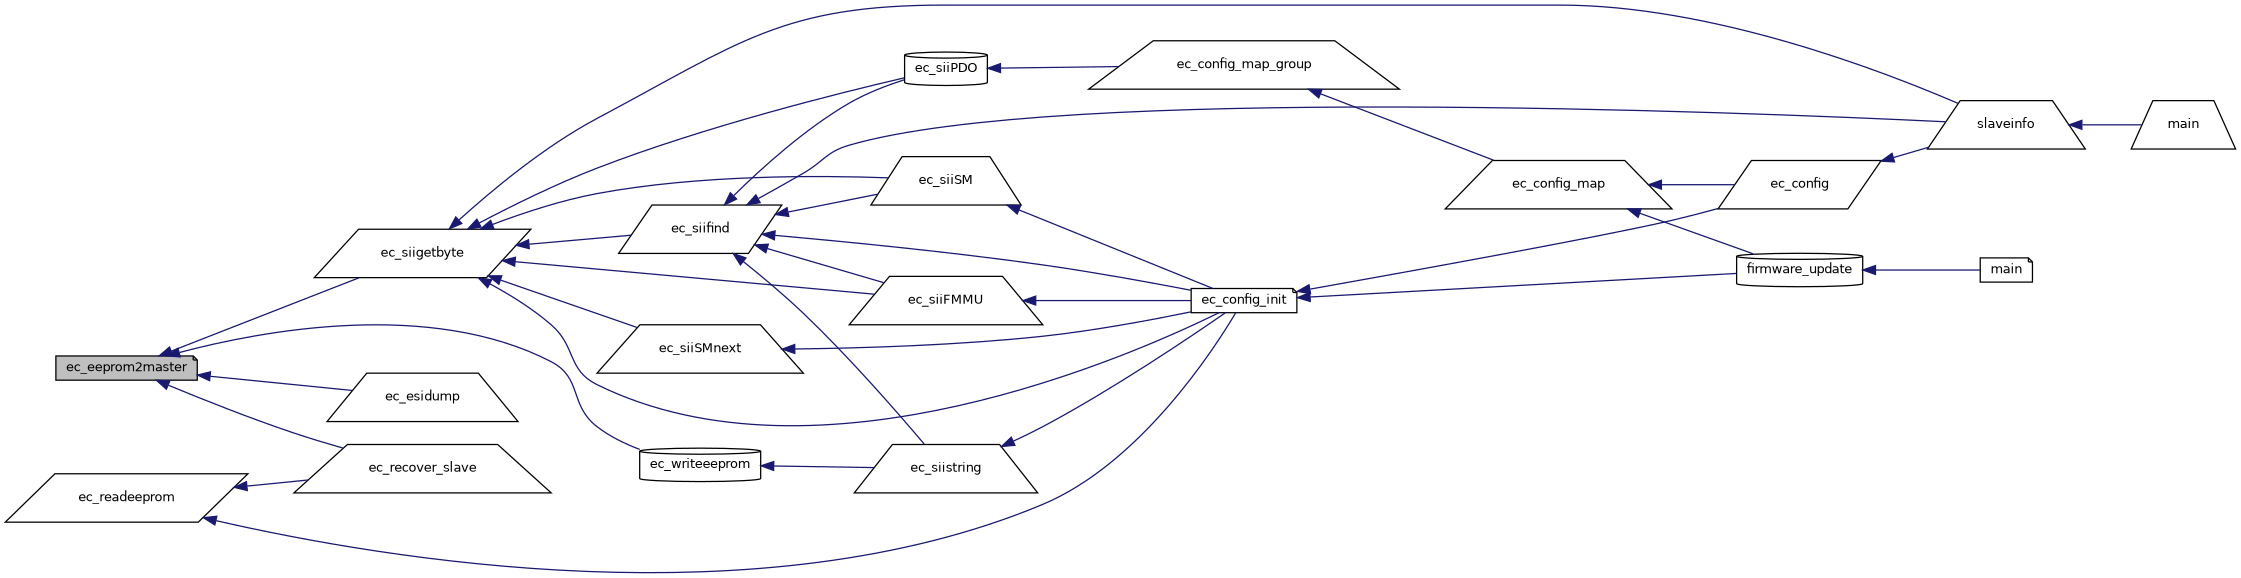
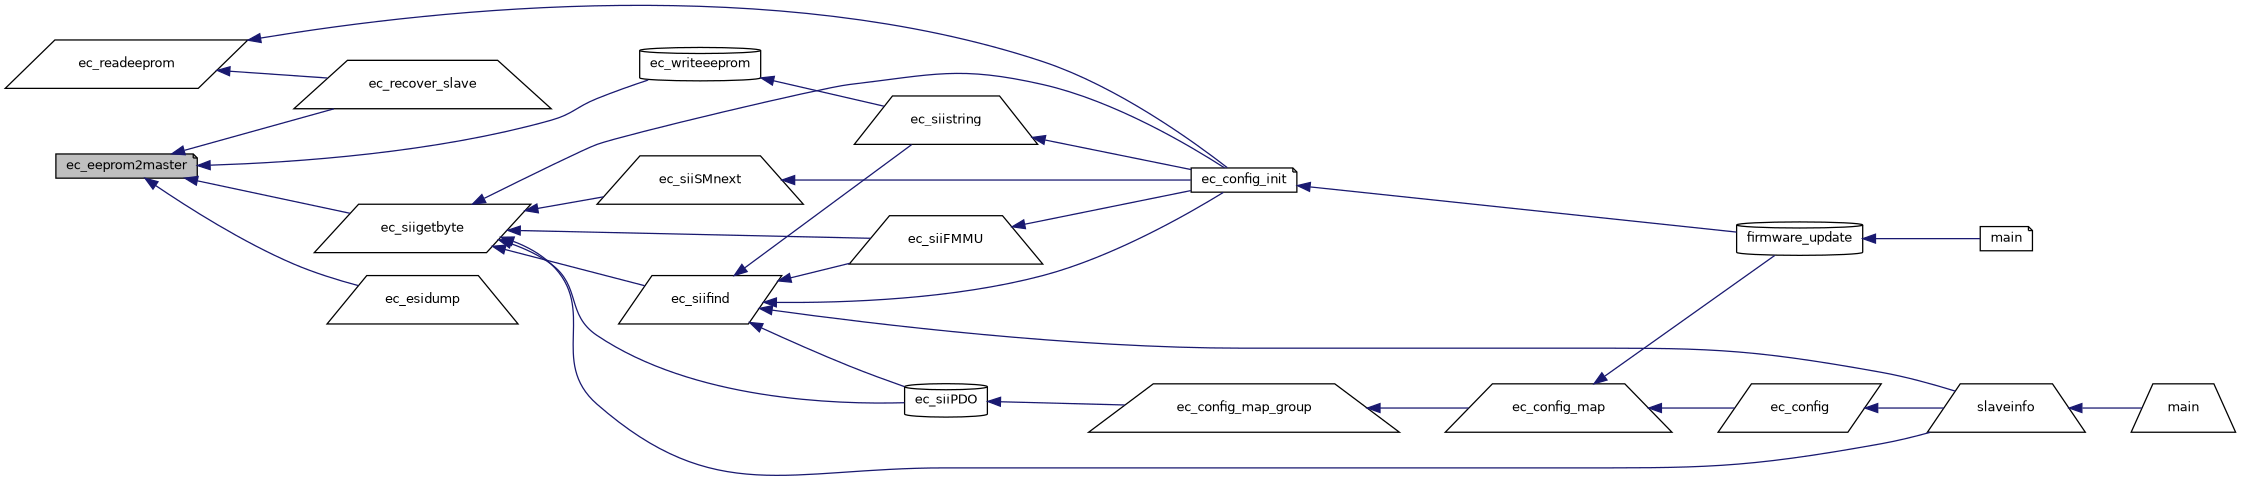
node "ec_siiSM": removed
edge "ec_config" -> "ec_config_init": removed
